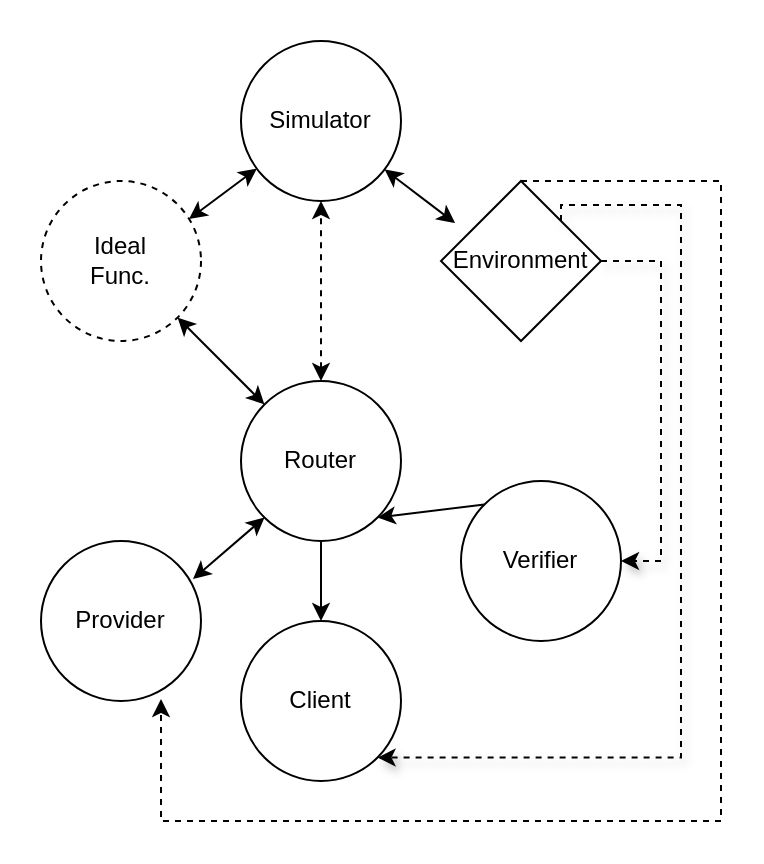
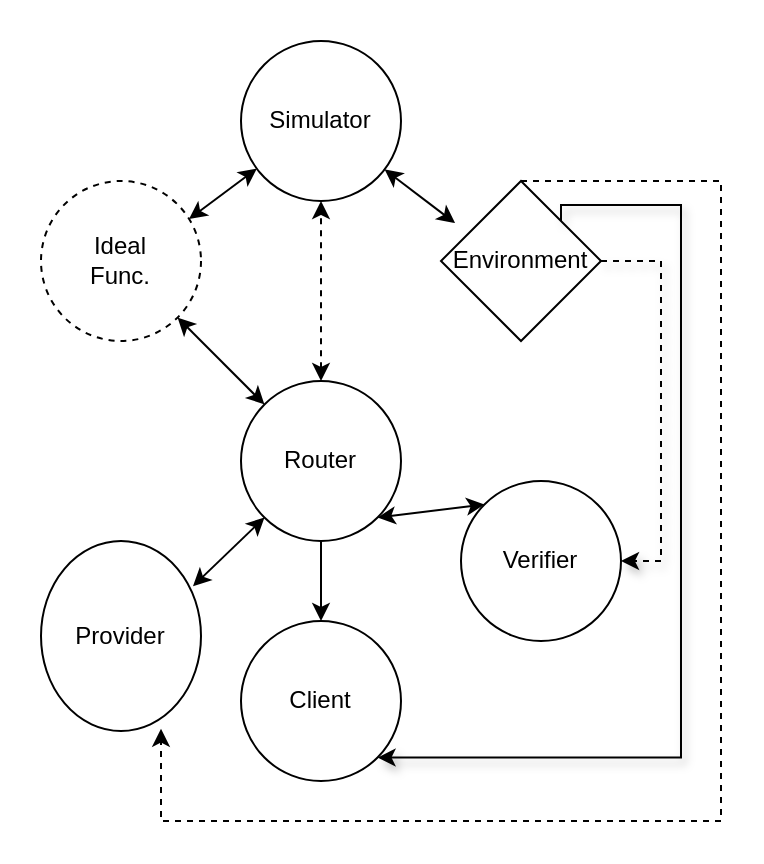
edge "Verifier" -> "Router": arrowhead none -> classic
edge "Environment" -> "Client": style dashed -> solid
node "Provider": size 160x160 -> 160x190
